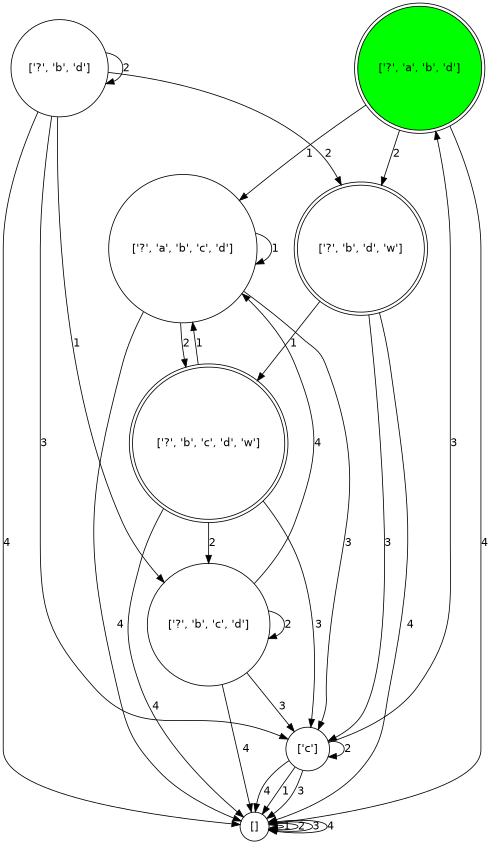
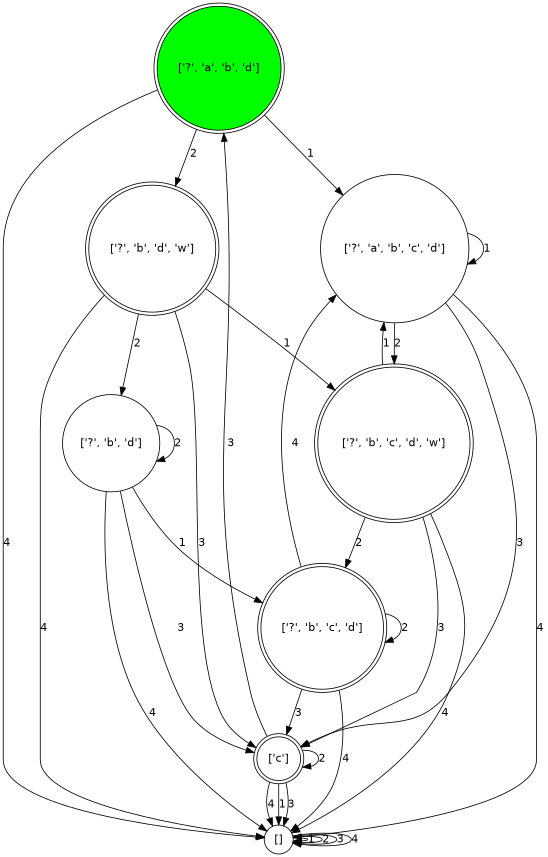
edge "['?', 'b', 'd']" -> "['?', 'b', 'd', 'w']": reversed
node "['?', 'b', 'c', 'd']": shape circle -> doublecircle
node "['c']": shape circle -> doublecircle
